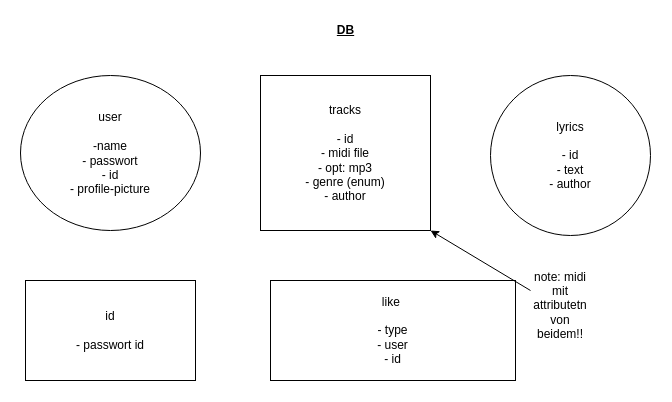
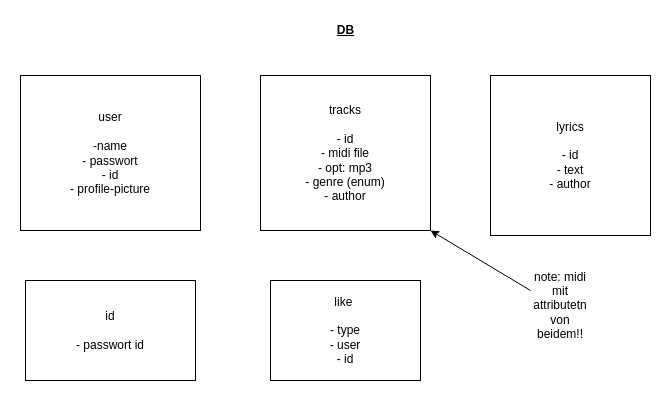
node "user -name - passwort - id - profile-picture": shape ellipse -> rectangle
node "lyrics - id - text - author": shape ellipse -> rectangle
node "like - type - user - id": size 245x100 -> 150x100
